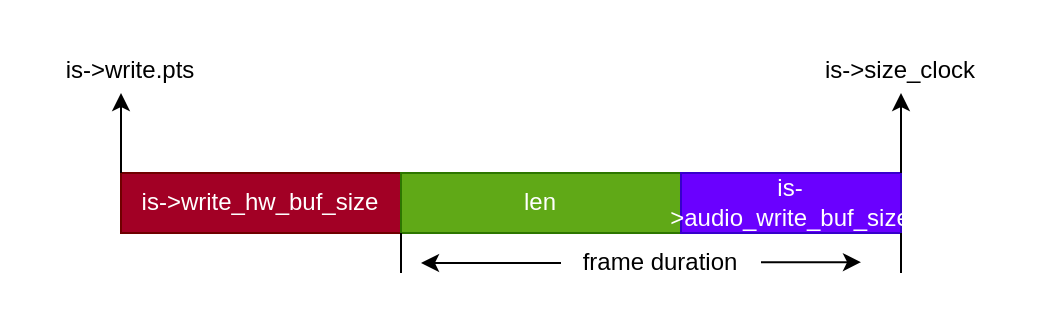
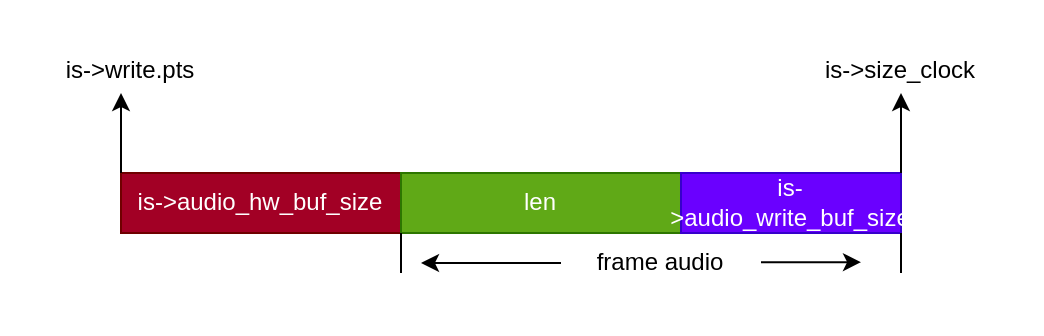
node "is->write_hw_buf_size": label "is->write_hw_buf_size" -> "is->audio_hw_buf_size"
node "frame duration": label "frame duration" -> "frame audio"
